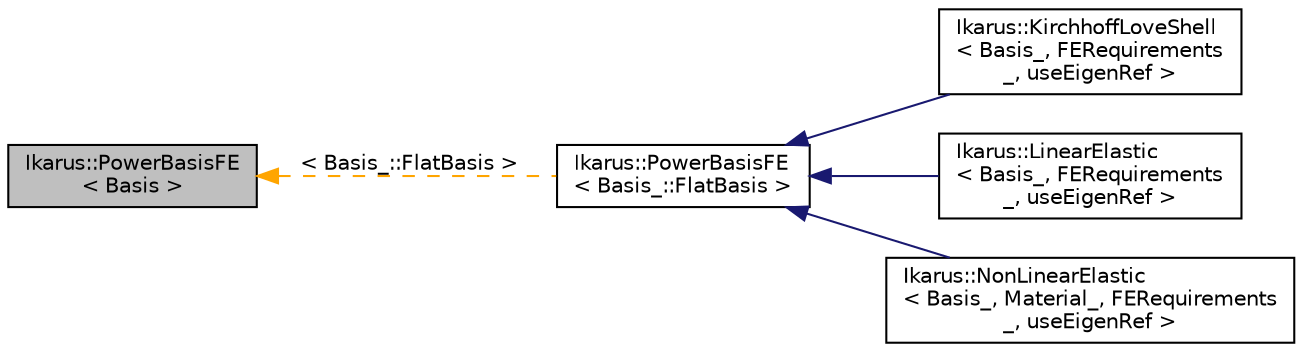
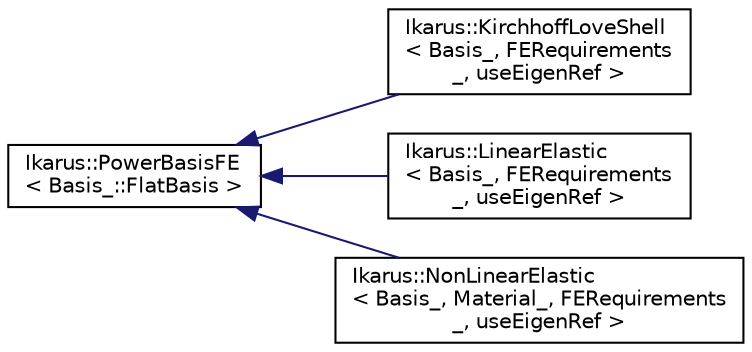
node "Ikarus::PowerBasisFE < Basis >": removed
